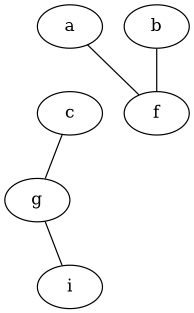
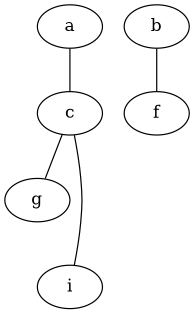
edge "a" -- "f": now "a" -- "c"
edge "g" -- "i": now "c" -- "i"
